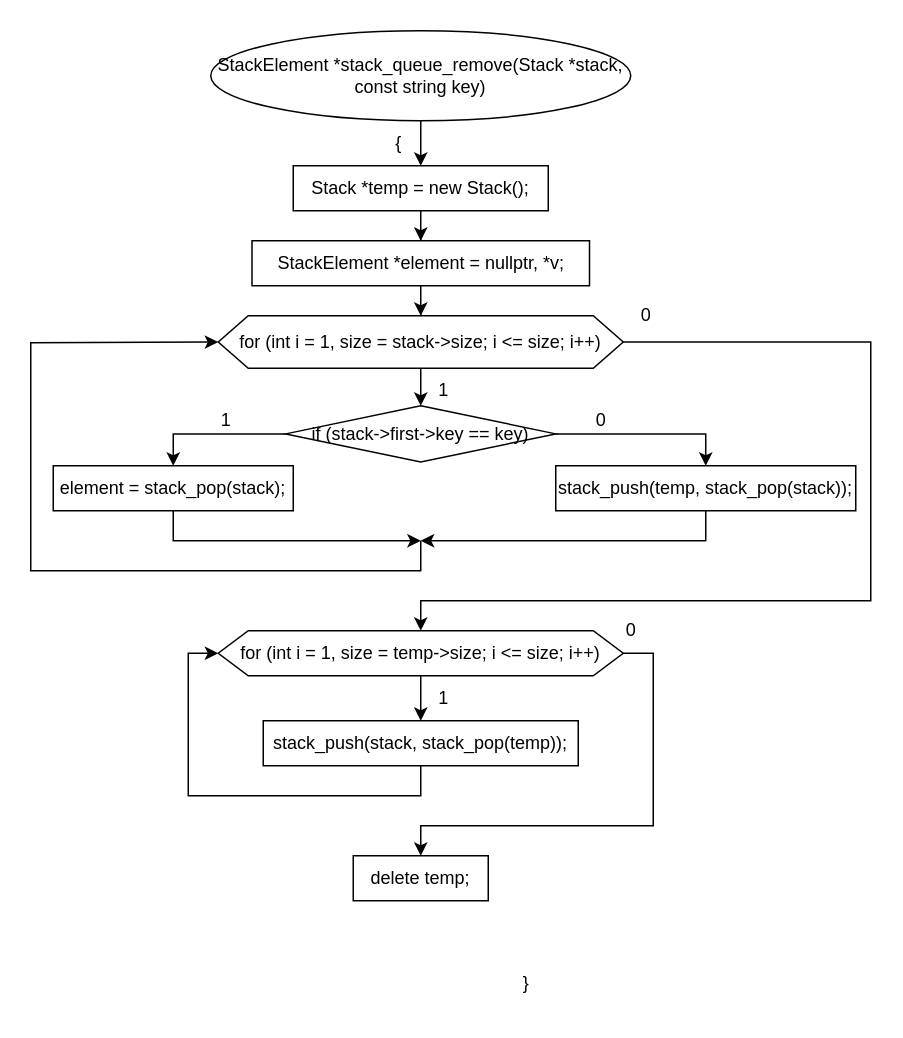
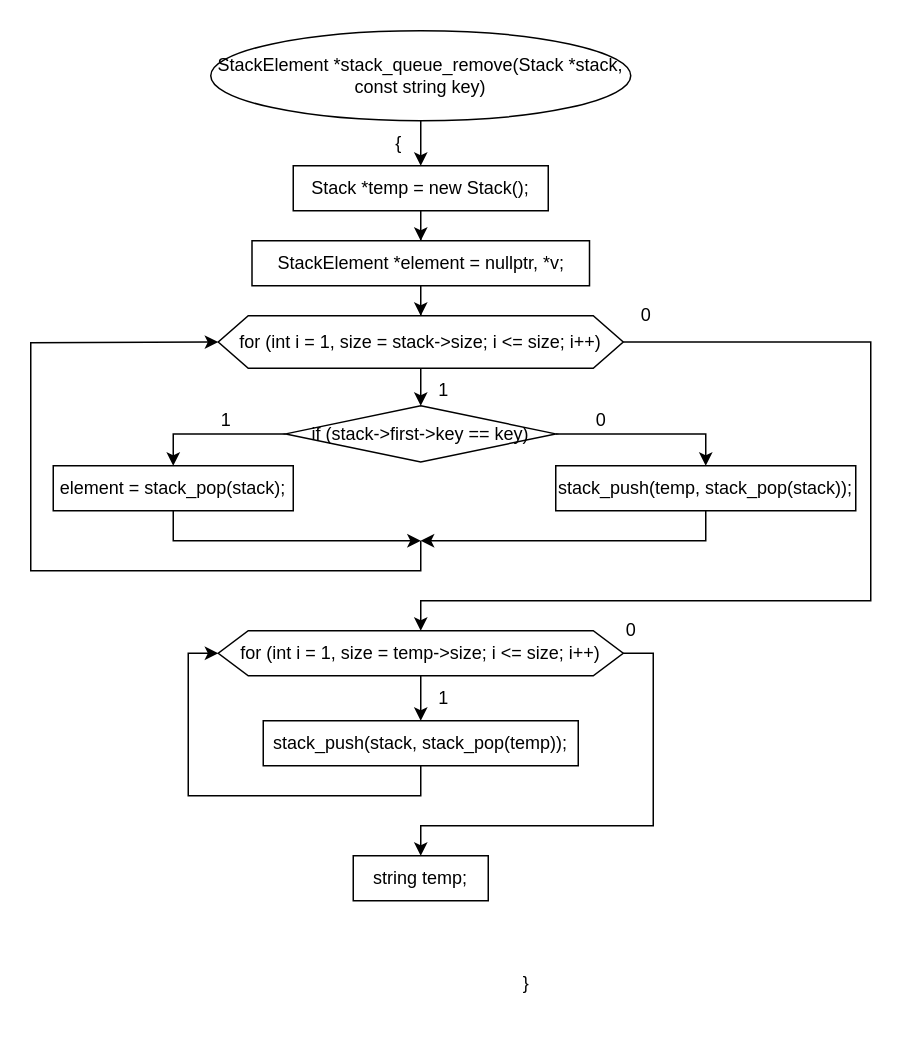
node "delete temp;": label "delete temp;" -> "string temp;"
